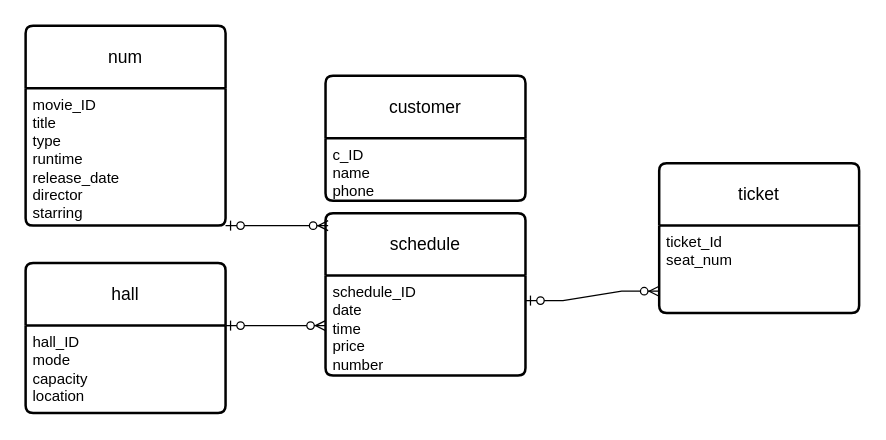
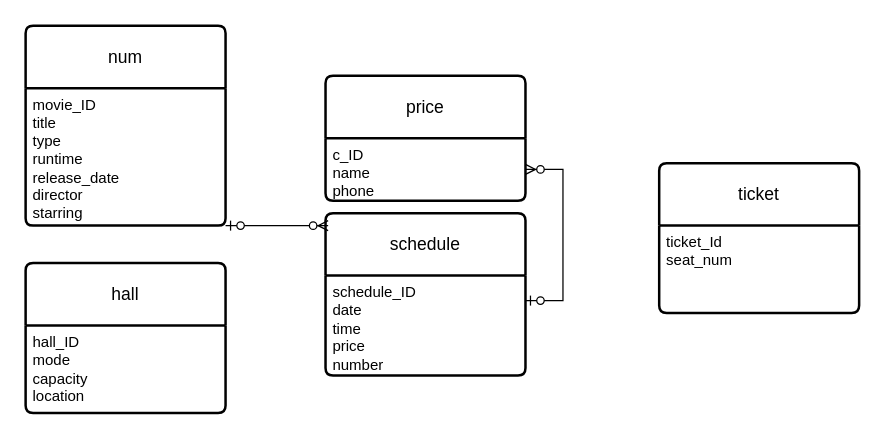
node "customer": label "customer" -> "price"
edge "ticket_Id seat_num" -- "schedule_ID date time price number": now "c_ID name phone" -- "schedule_ID date time price number"
edge "schedule_ID date time price number" -- "hall_ID mode capacity location": removed
